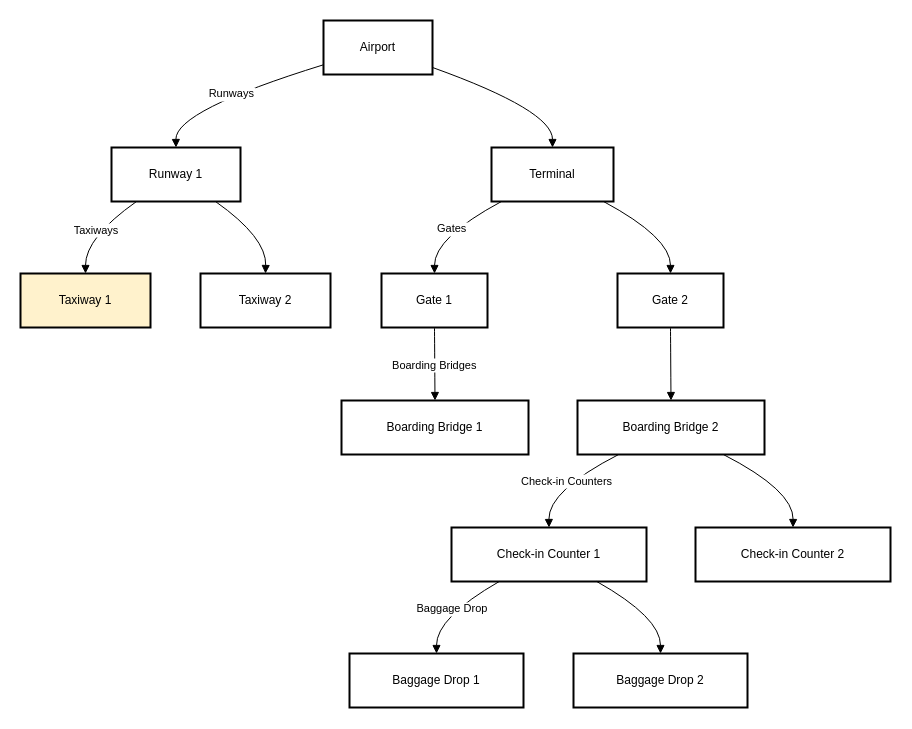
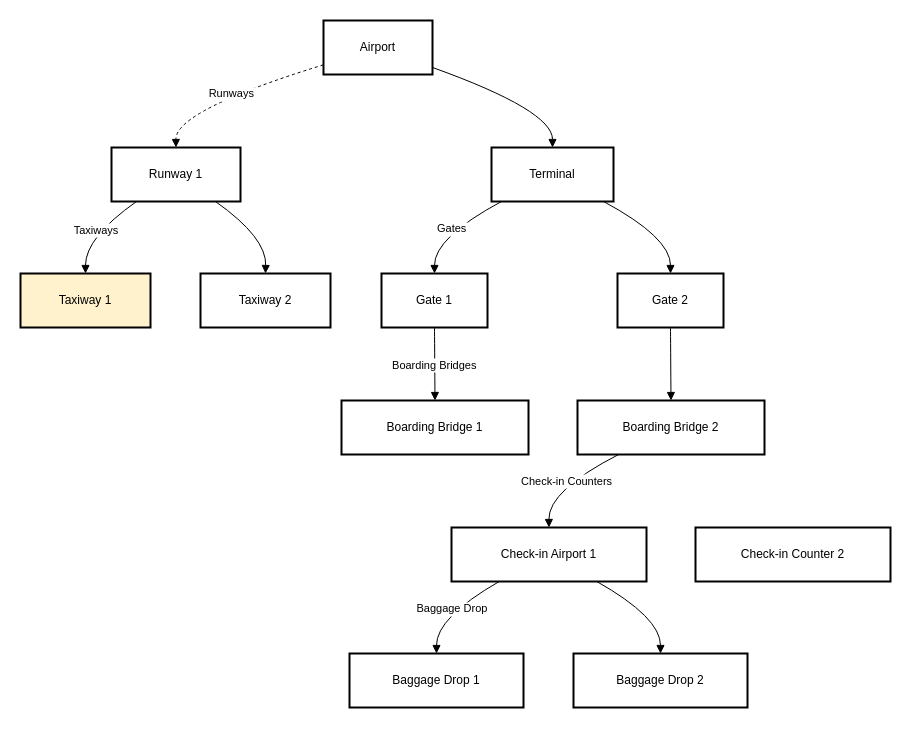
edge "Airport" -> "Runway 1": style solid -> dashed
edge "Boarding Bridge 2" -> "Check-in Counter 2": removed
node "Check-in Counter 1": label "Check-in Counter 1" -> "Check-in Airport 1"
